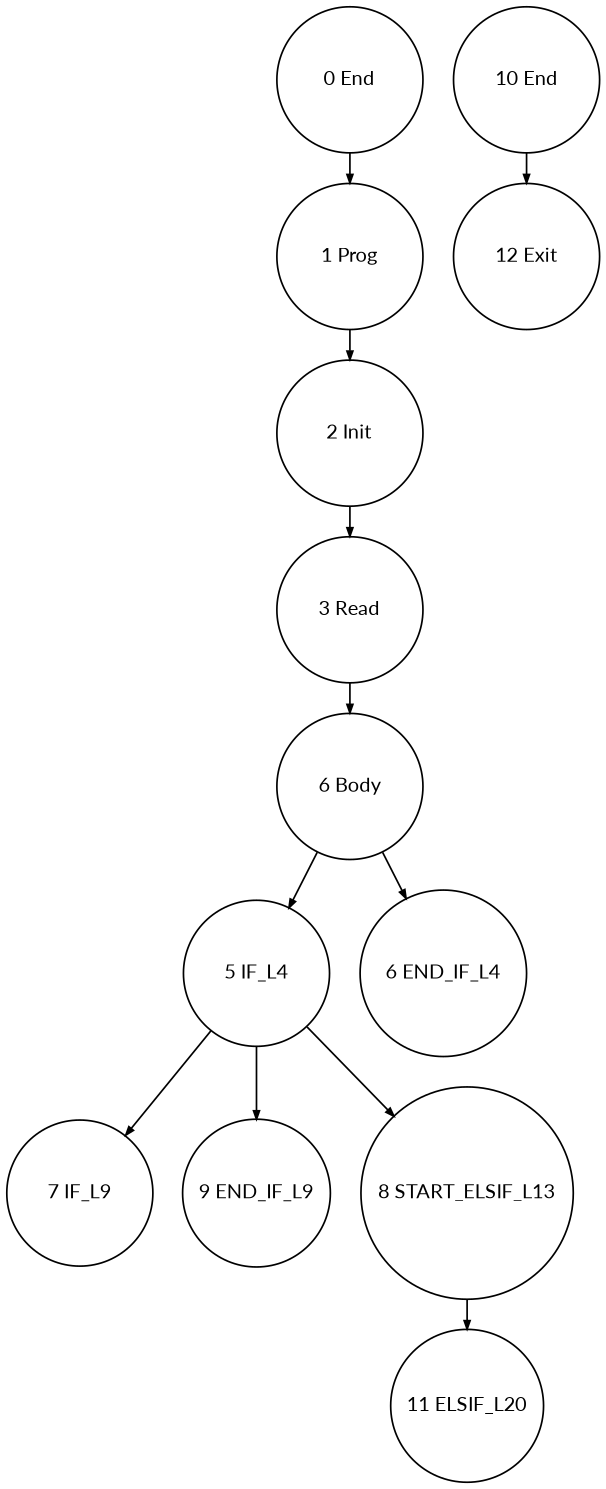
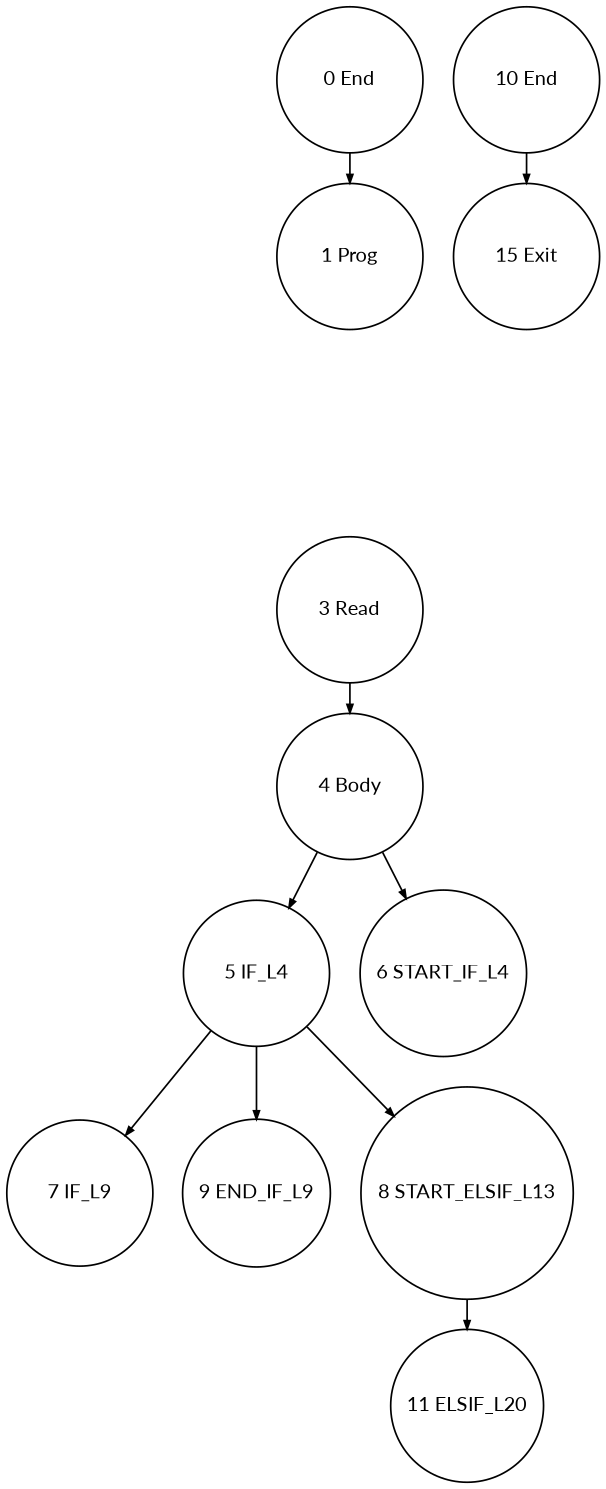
node "12 Exit": label "12 Exit" -> "15 Exit"
node "2 Init": removed
node "6 Body": label "6 Body" -> "4 Body"
node "6 END_IF_L4": label "6 END_IF_L4" -> "6 START_IF_L4"
